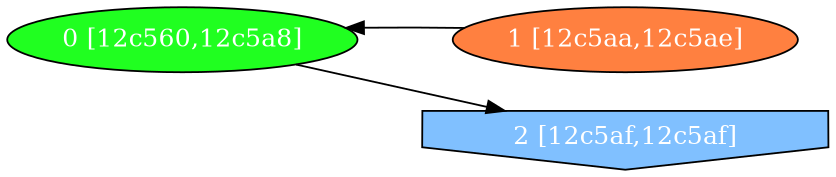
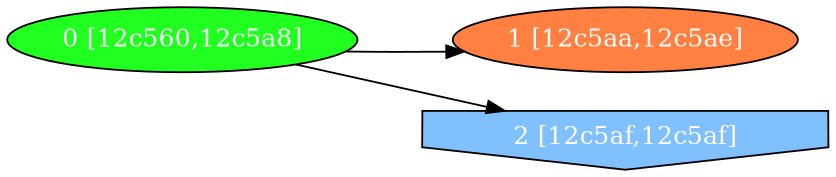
edge "1 [12c5aa,12c5ae]" -> "0 [12c560,12c5a8]": reversed
